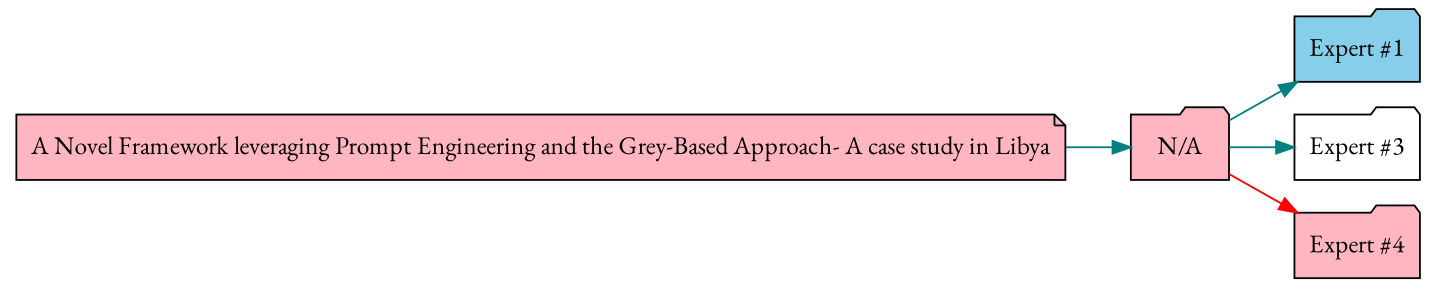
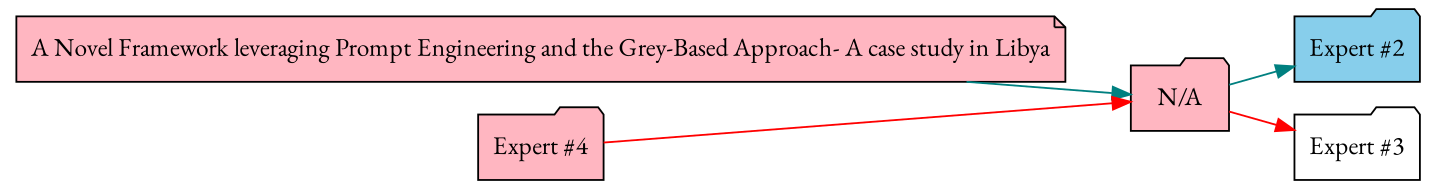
node "Expert #1": label "Expert #1" -> "Expert #2"
edge "N/A" -> "Expert #3": color teal -> red
edge "N/A" -> "Expert #4": reversed
